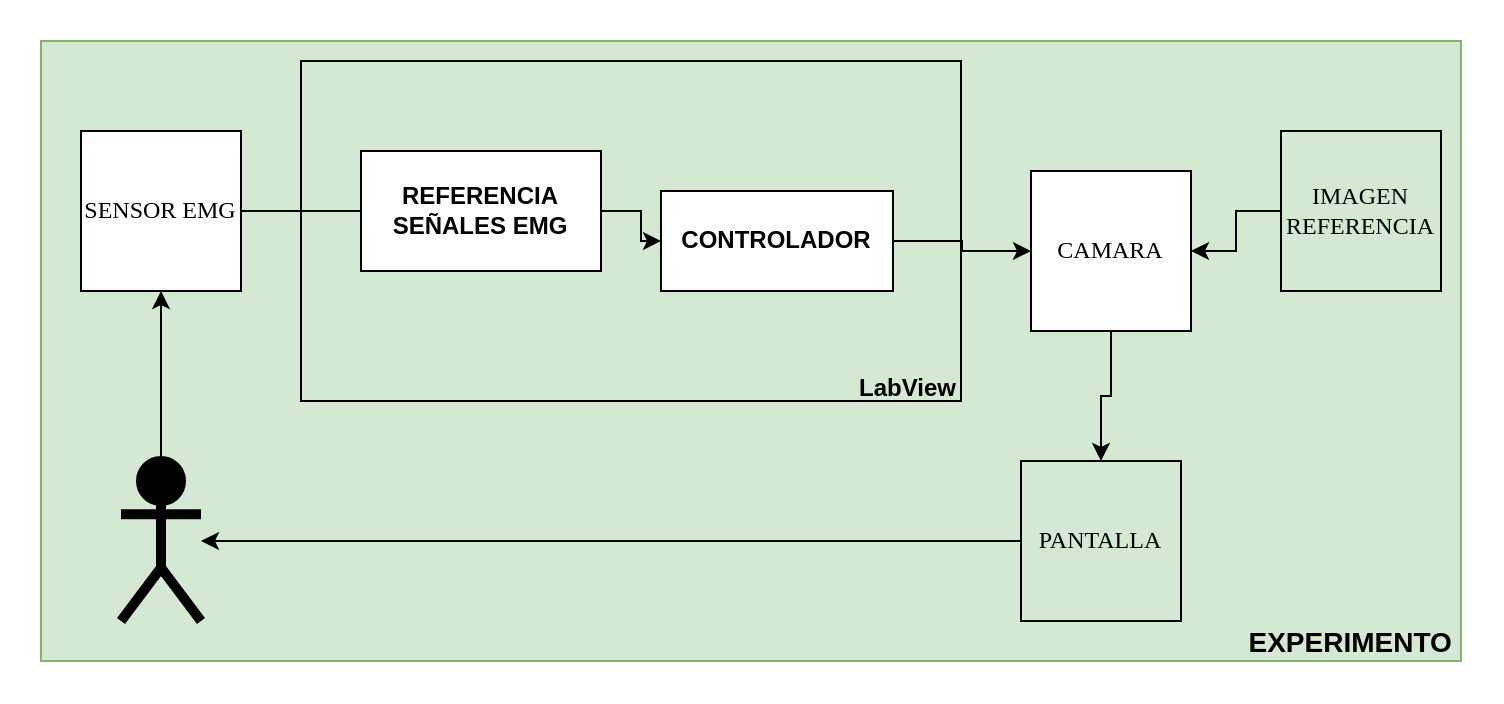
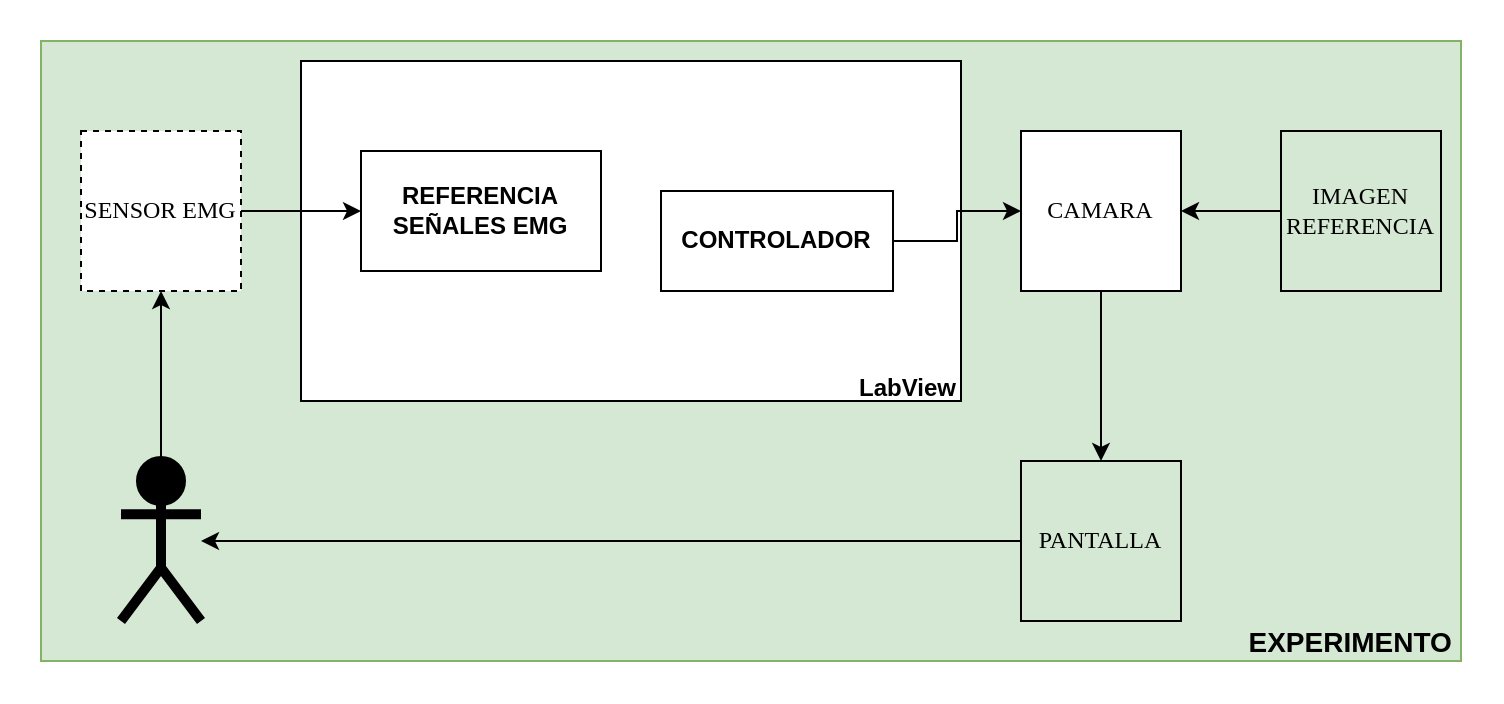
node "SENSOR EMG": style solid -> dashed
edge "SENSOR EMG" -- "REFERENCIA SEÑALES EMG": arrowhead none -> classic
edge "REFERENCIA SEÑALES EMG" -> "CONTROLADOR": removed
node "LabView": fillcolor #d5e8d4 -> #ffffff
node "CAMARA": moved (1111, 251) -> (1101, 211)
